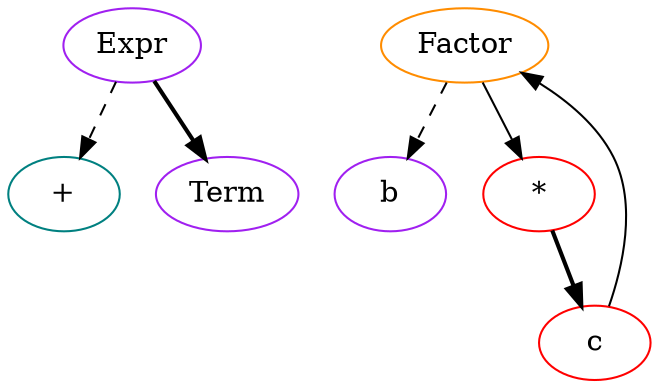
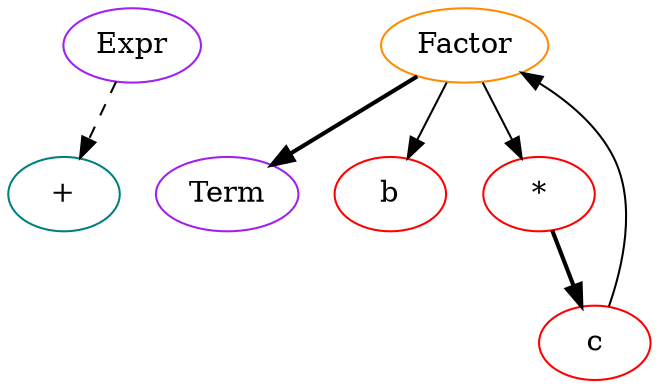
edge "Expr" -> "Term": now "Factor" -> "Term"
edge "Factor" -> "b": style dashed -> solid
node "b": color purple -> red
